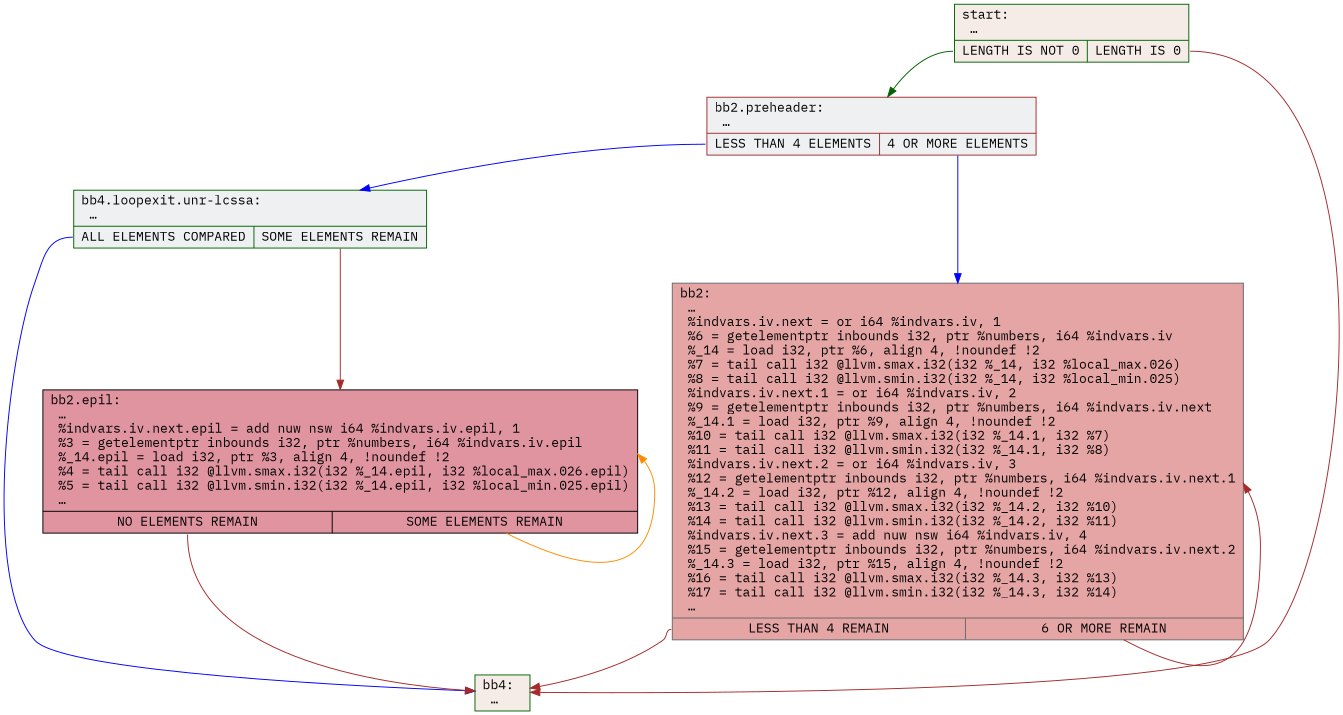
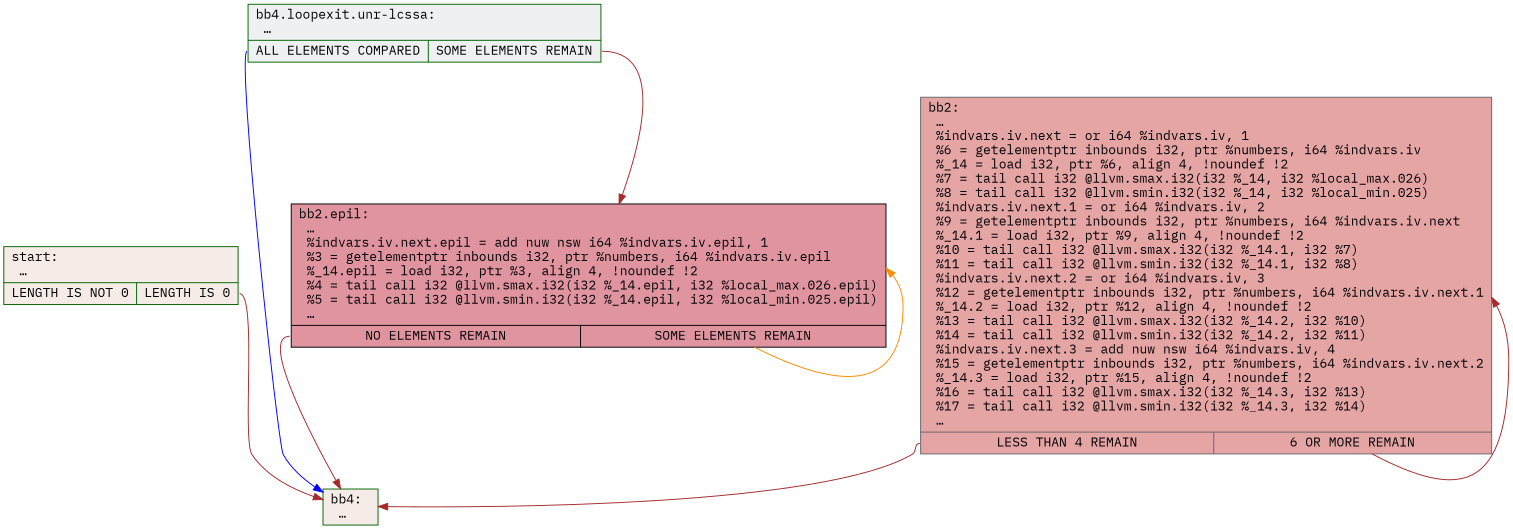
node "bb2.preheader:": removed
